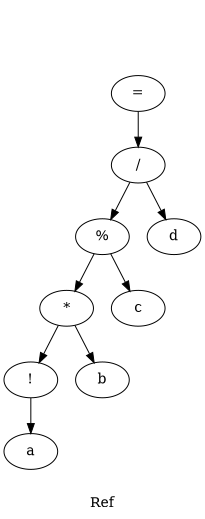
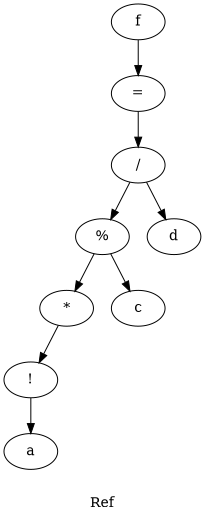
node "f": added
node "b": removed
